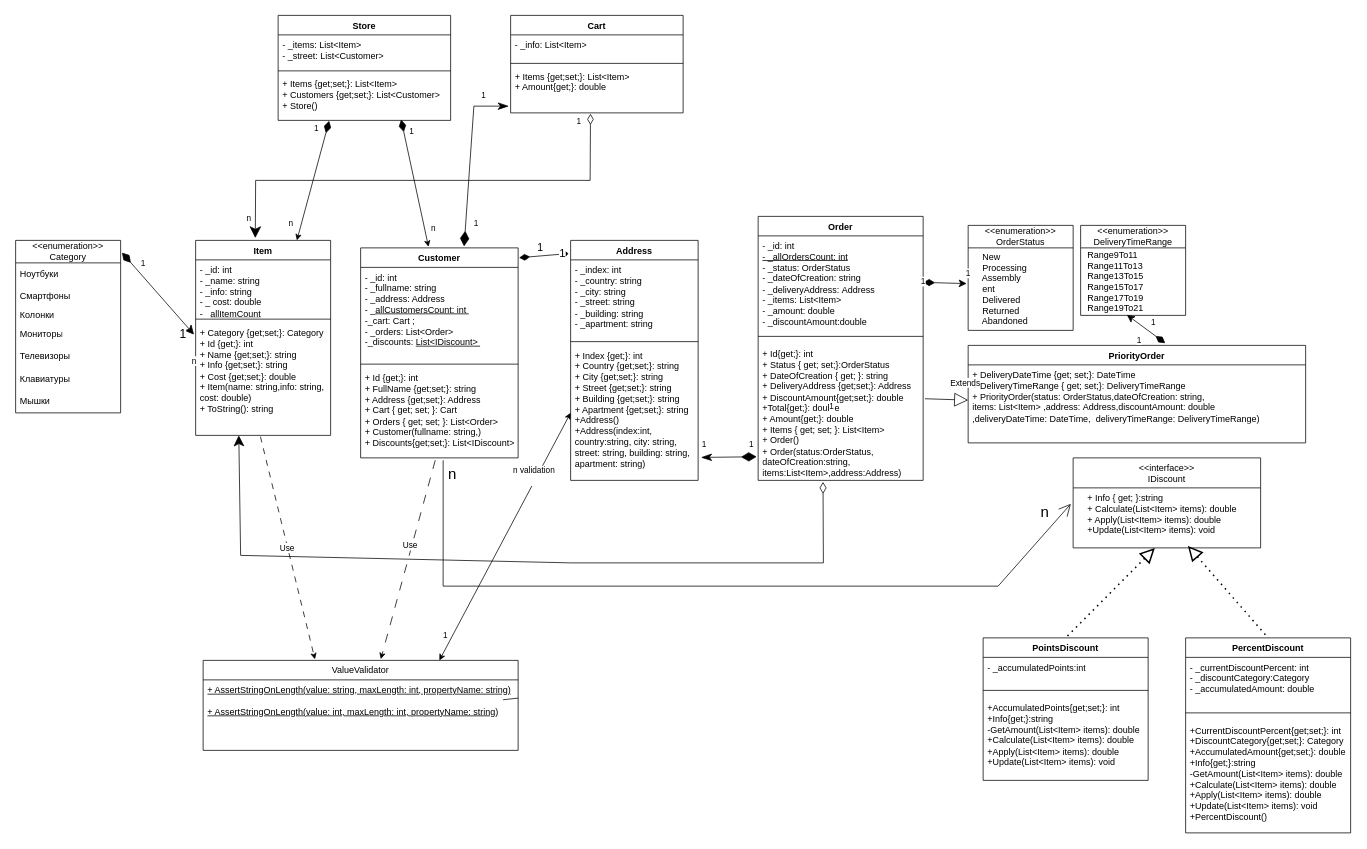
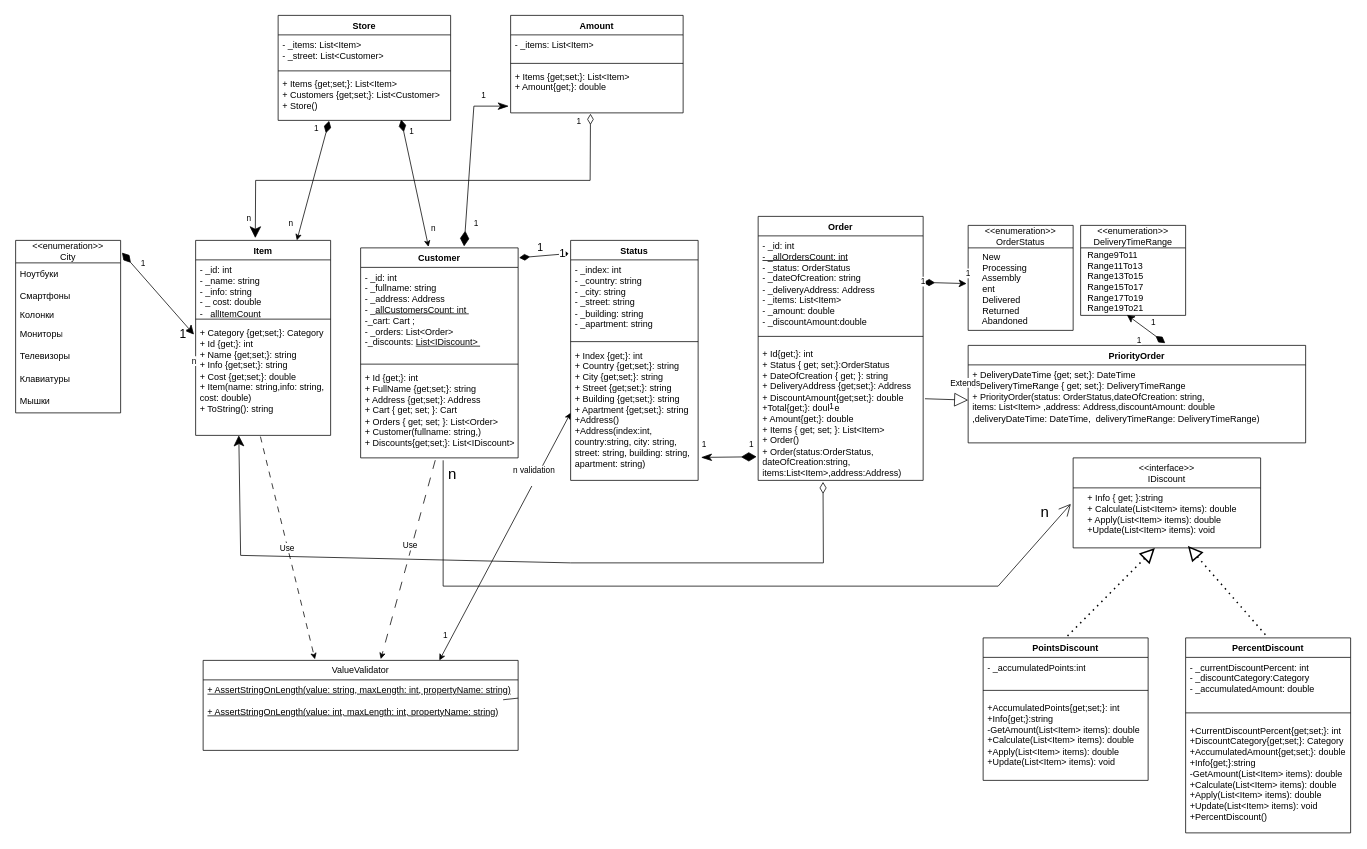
node "Cart": label "Cart" -> "Amount"
node "- _info: List<Item>": label "- _info: List<Item>" -> "- _items: List<Item>"
node "Address": label "Address" -> "Status"
node "<<enumeration>> Category": label "<<enumeration>> Category" -> "<<enumeration>> City"
